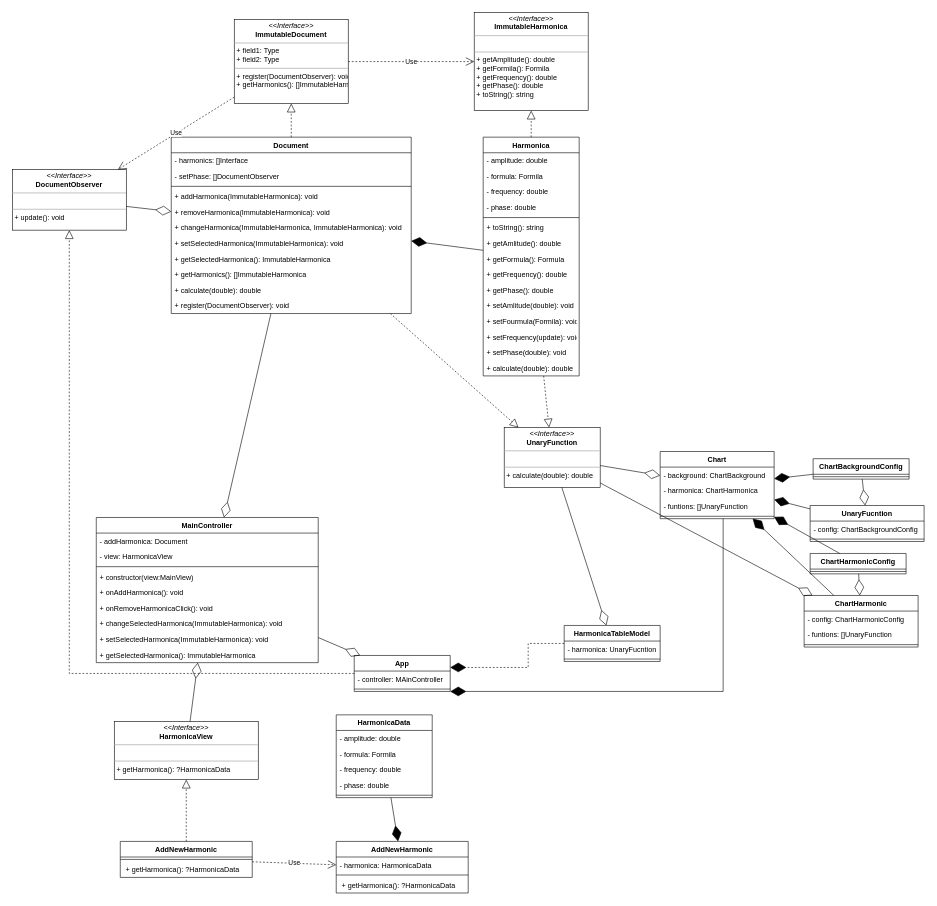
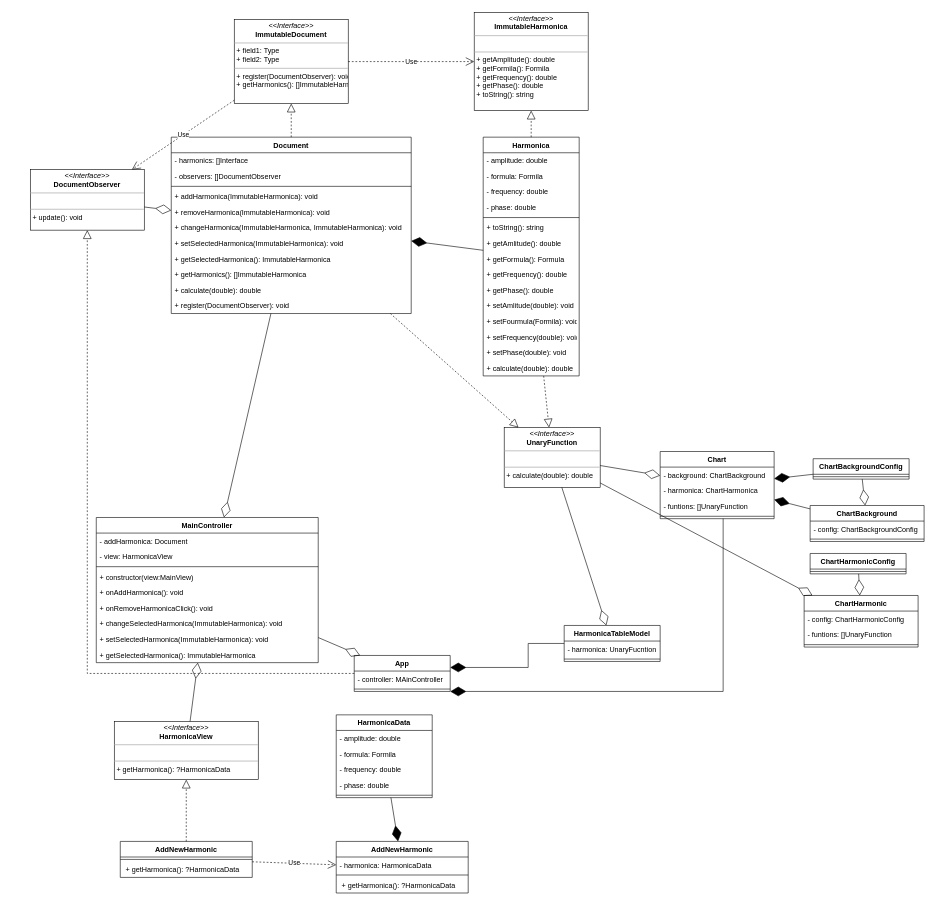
node "- setPhase: []DocumentObserver": label "- setPhase: []DocumentObserver" -> "- observers: []DocumentObserver"
node "<<Interface>> DocumentObserver + update(): void": moved (69, 200) -> (87, 200)
node "+ setFrequency(update): void": label "+ setFrequency(update): void" -> "+ setFrequency(double): void"
node "UnaryFucntion": label "UnaryFucntion" -> "ChartBackground"
edge "ChartHarmonicConfig" -> "Chart": removed
edge "ChartHarmonic" -> "Chart": removed
edge "HarmonicaTableModel" -> "App": style dashed -> solid
